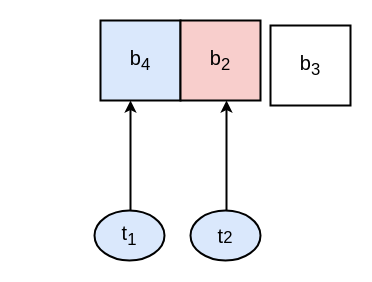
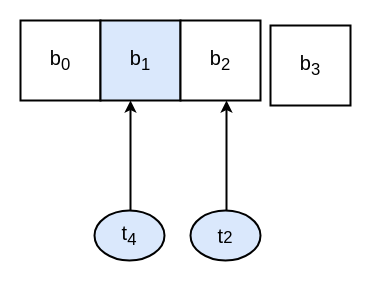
node "b0": added
node "b4": label "b4" -> "b1"
node "b2": fillcolor #f8cecc -> #ffffff
node "t1": label "t1" -> "t4"
